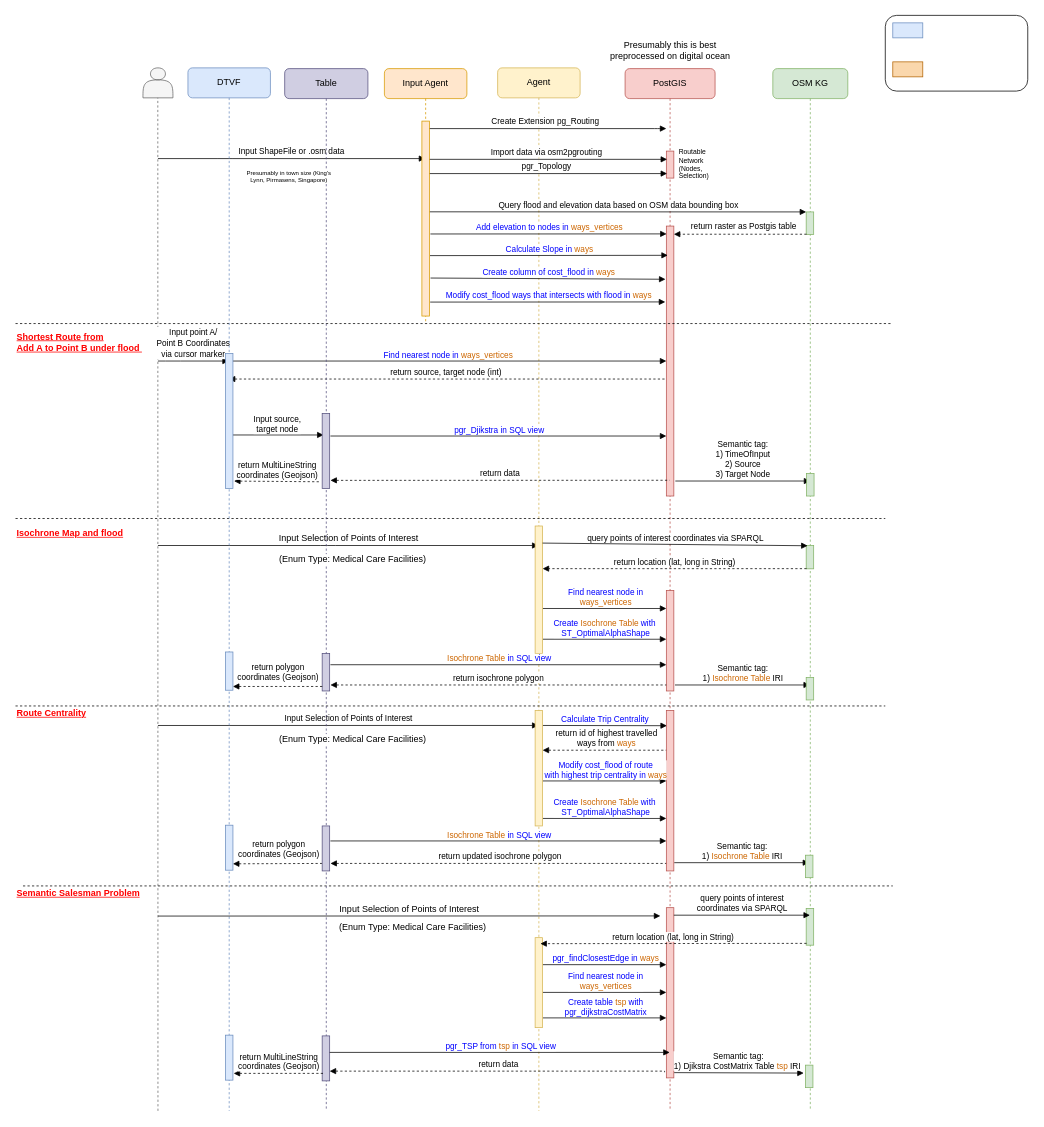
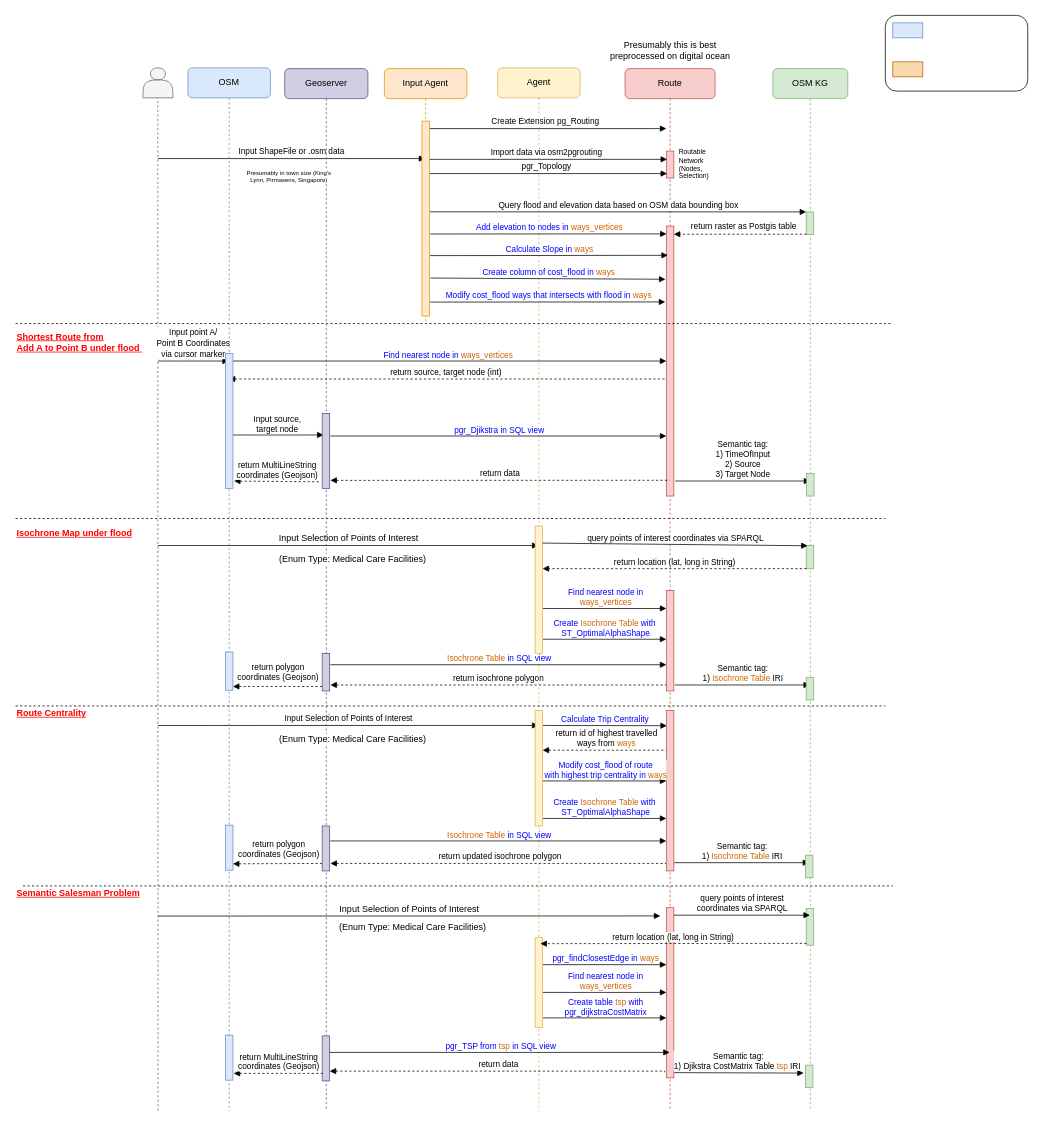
node "DTVF": label "DTVF" -> "OSM"
node "Table": label "Table" -> "Geoserver"
node "PostGIS": label "PostGIS" -> "Route"
node "Isochrone Map and flood": label "Isochrone Map and flood" -> "Isochrone Map under flood"
